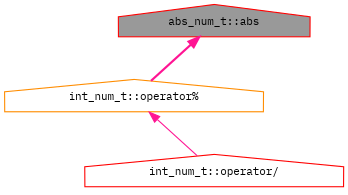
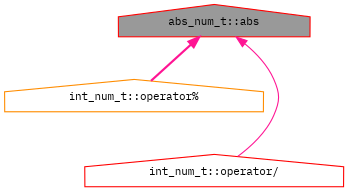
edge "int_num_t::operator/" -> "int_num_t::operator%": now "int_num_t::operator/" -> "abs_num_t::abs"
